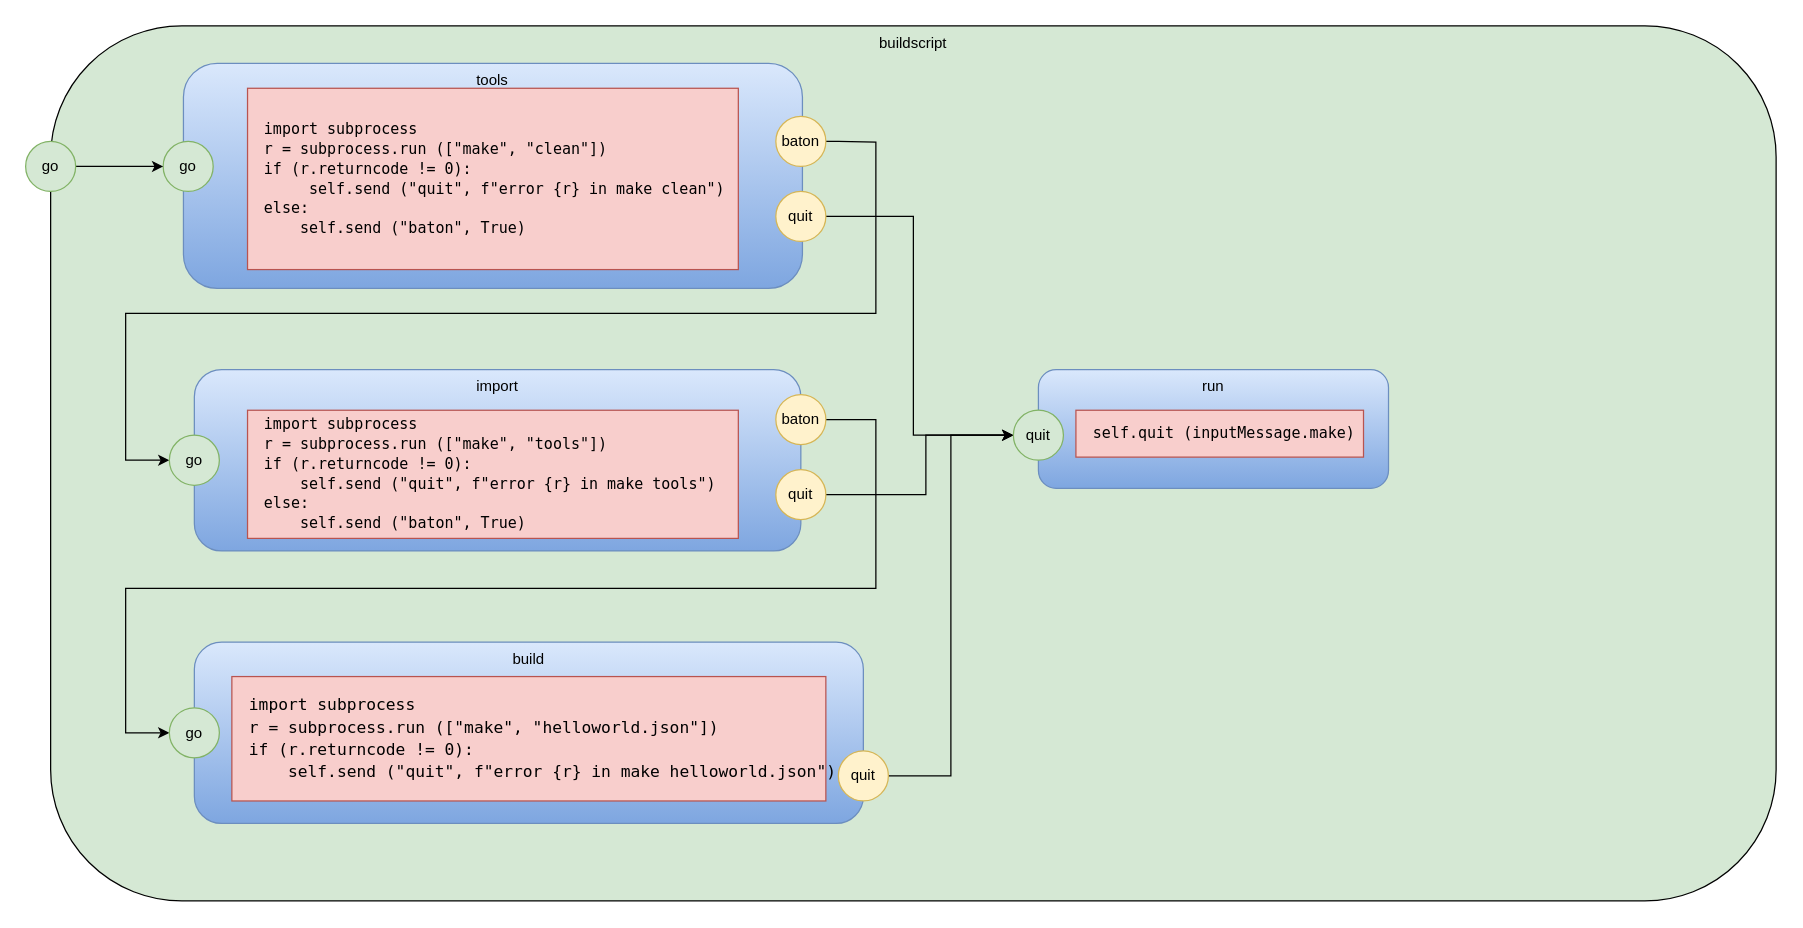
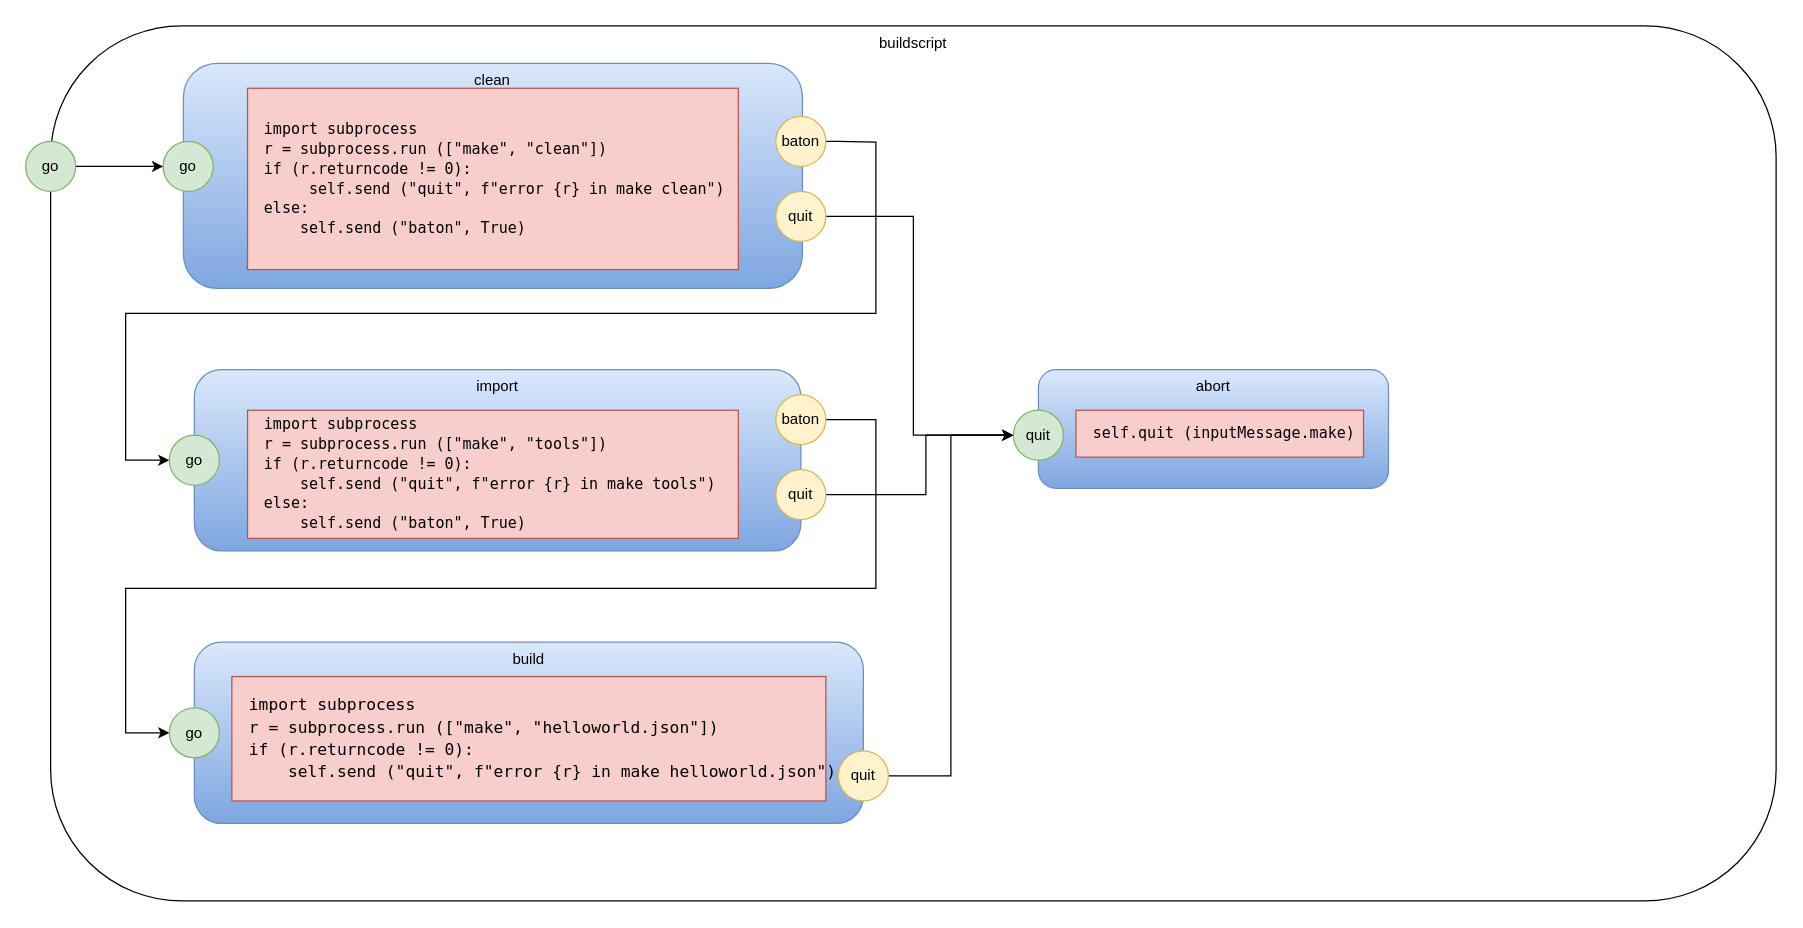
node "tools": label "tools" -> "clean"
node "run": label "run" -> "abort"
node "buildscript": fillcolor #d5e8d4 -> #ffffff
